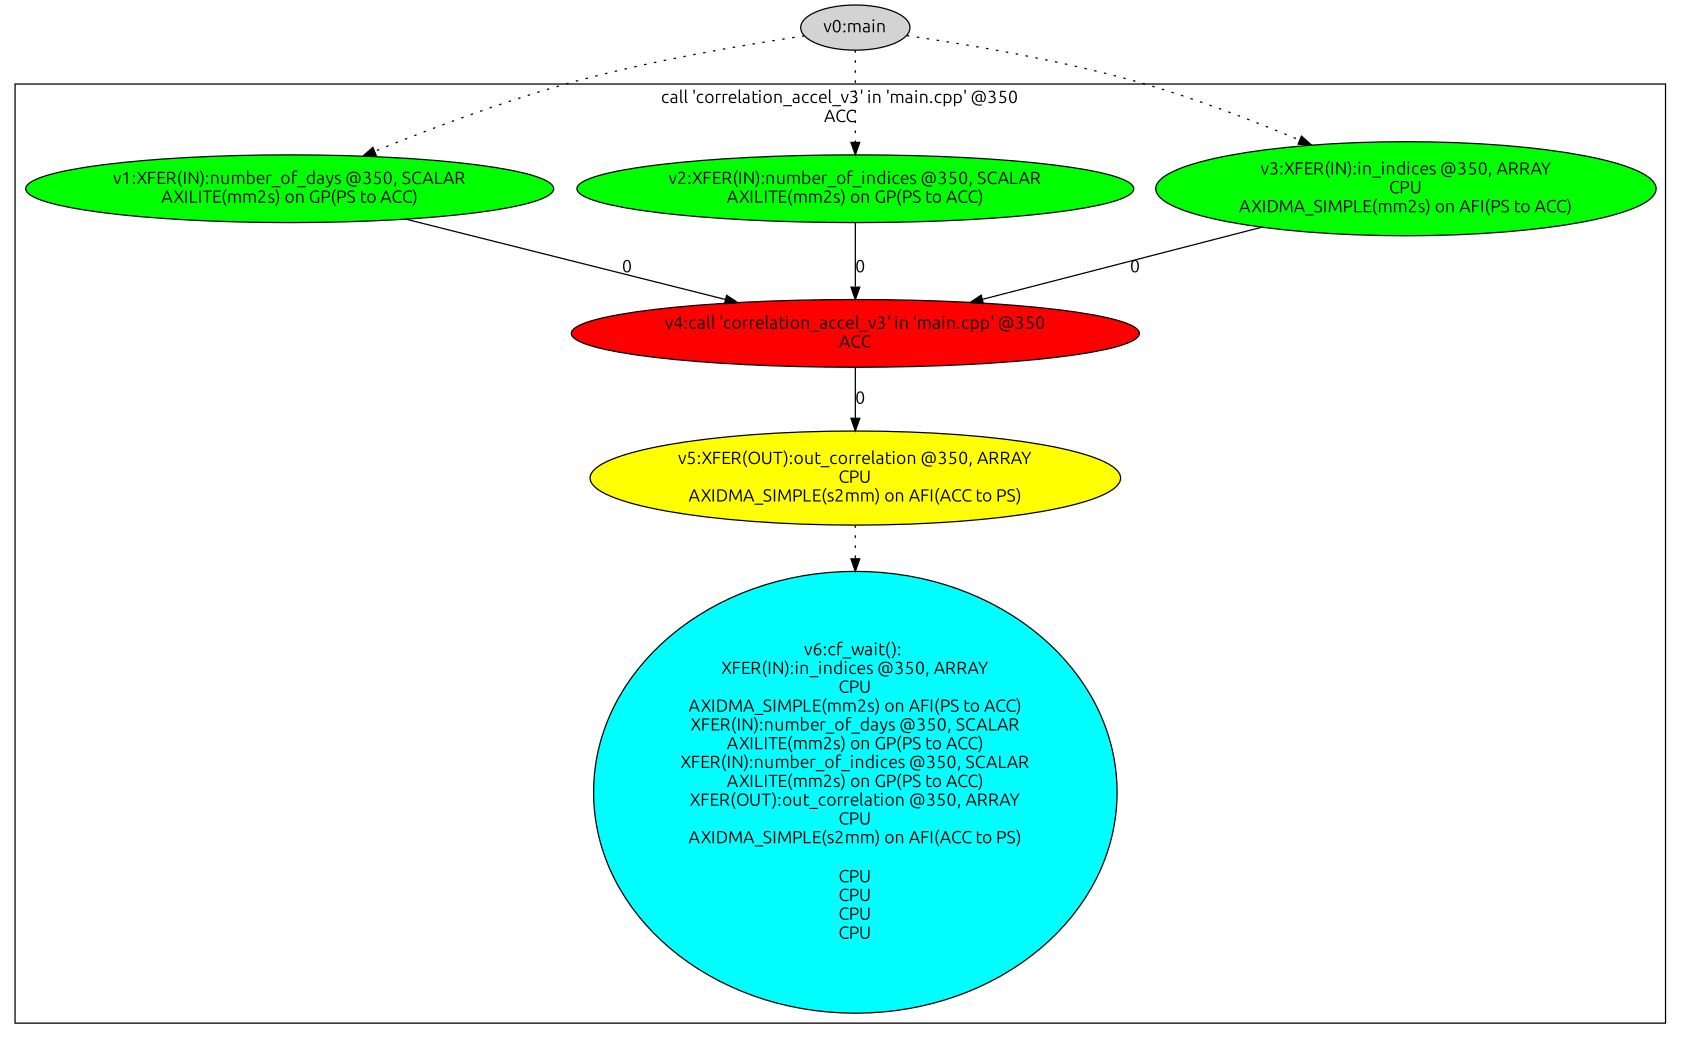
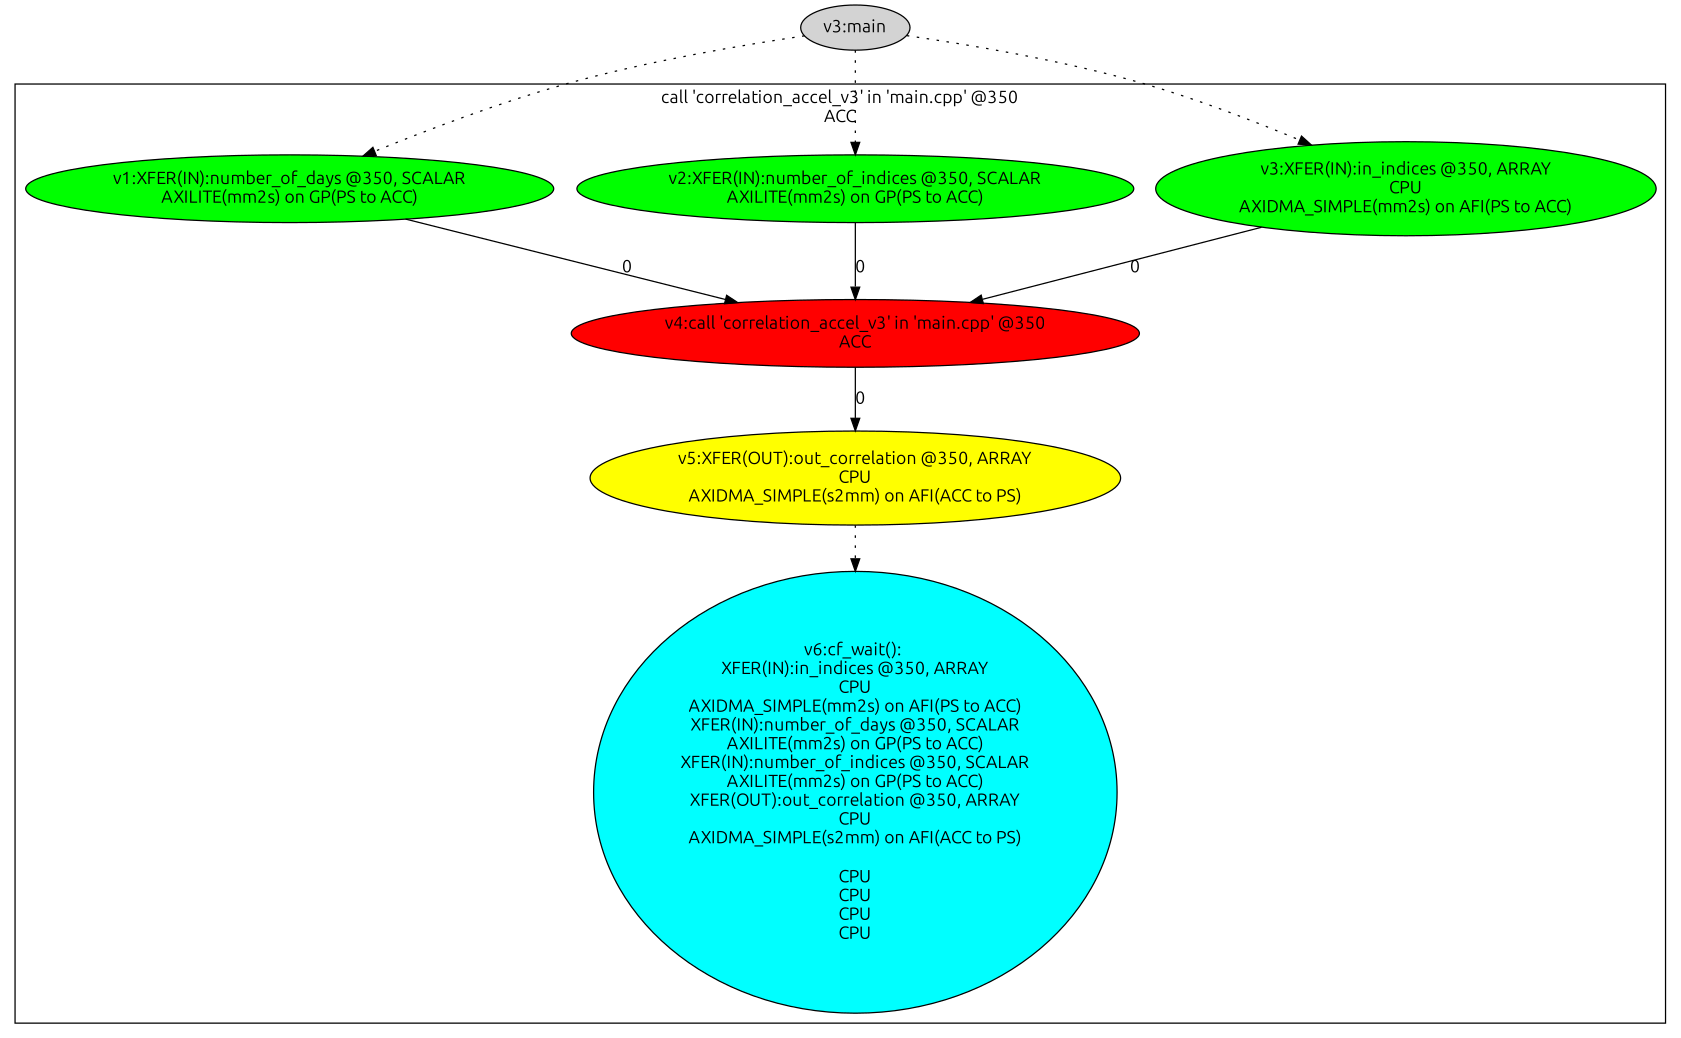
node "v0:main": label "v0:main" -> "v3:main"
